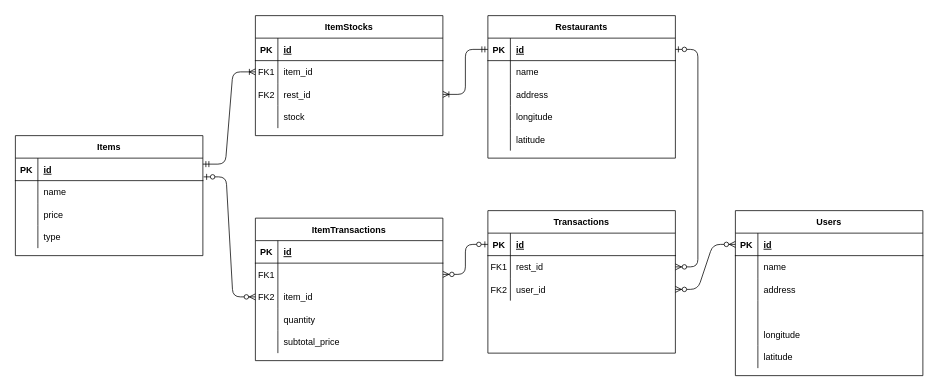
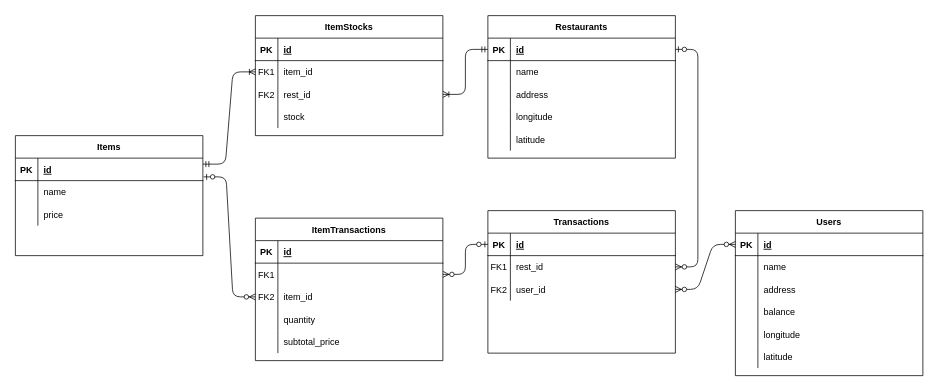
node "type": removed
node "balance": added
